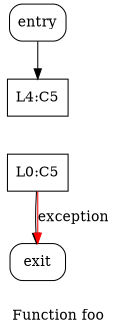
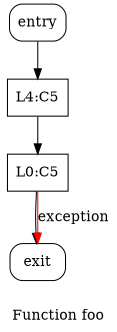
edge "L4:C5" -> "L0:C5": added
